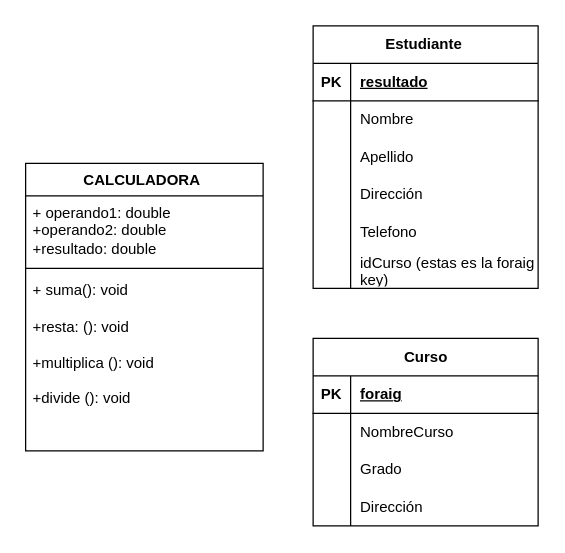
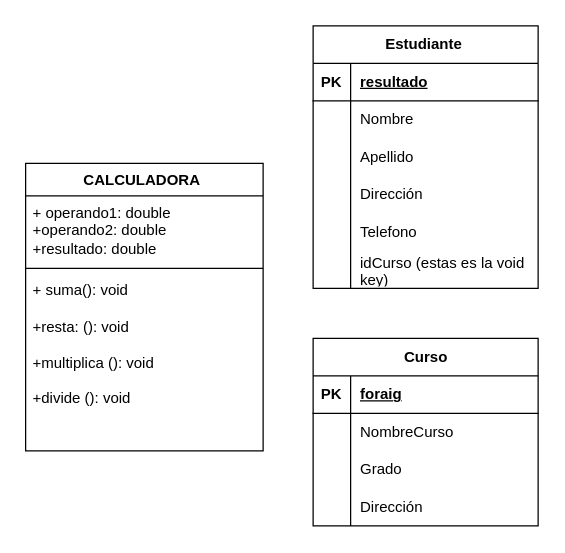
node "idCurso (estas es la foraig key)": label "idCurso (estas es la foraig key)" -> "idCurso (estas es la void key)"
